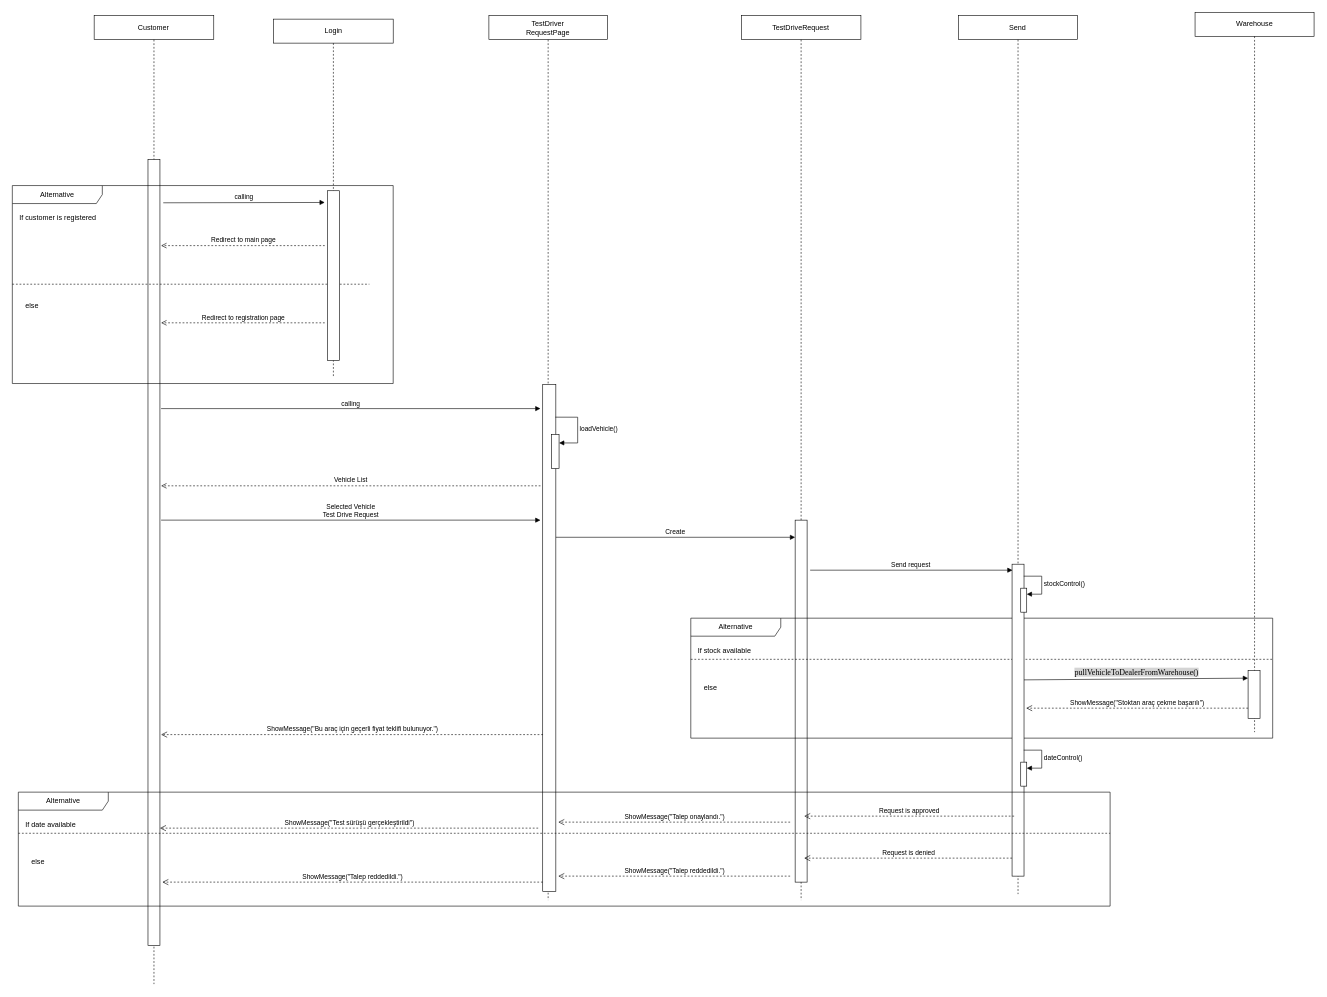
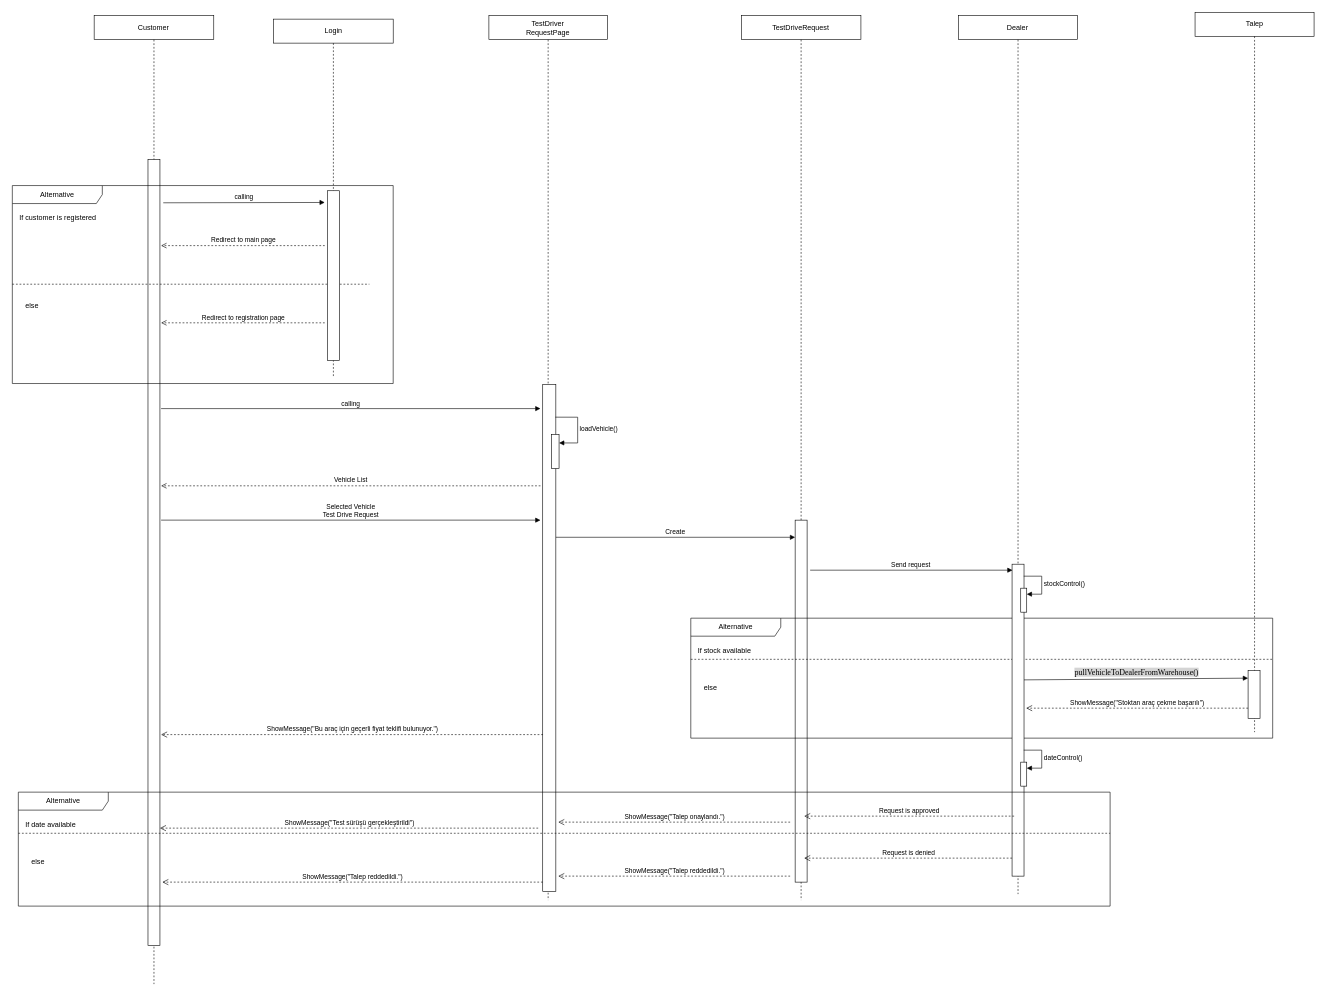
node "Warehouse": label "Warehouse" -> "Talep"
node "Send": label "Send" -> "Dealer"
